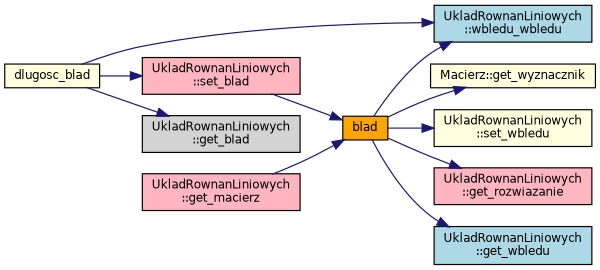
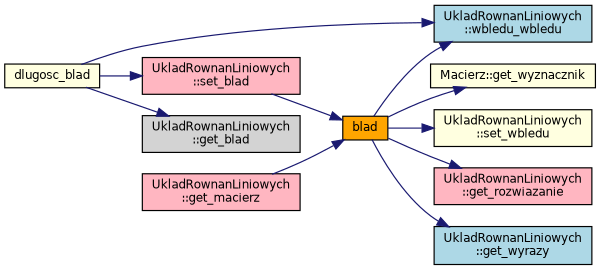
node "UkladRownanLiniowych ::get_wbledu": label "UkladRownanLiniowych ::get_wbledu" -> "UkladRownanLiniowych ::get_wyrazy"
